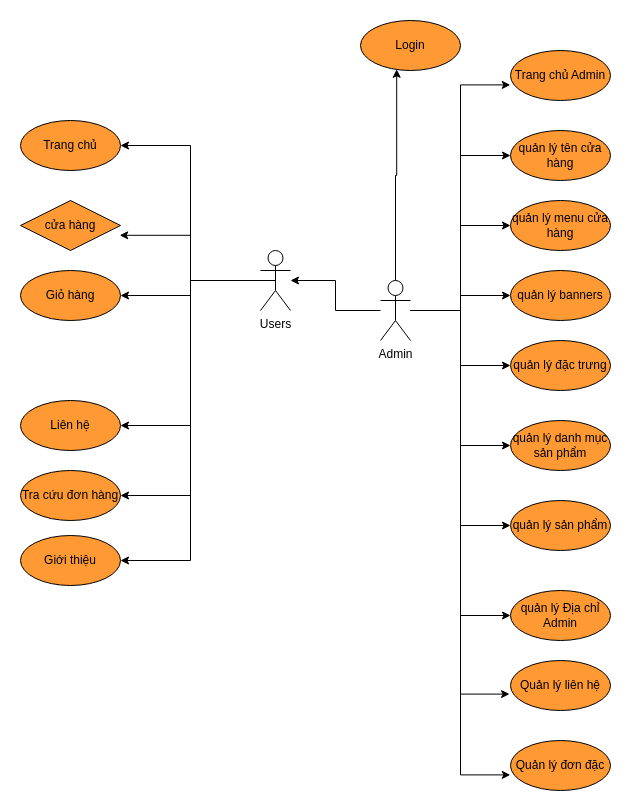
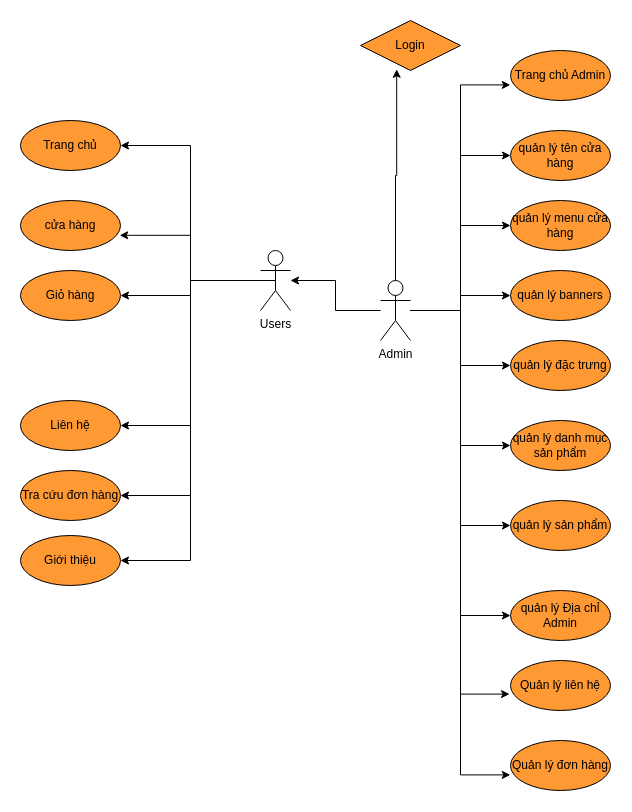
node "Login": shape ellipse -> diamond
node "cửa hàng": shape diamond -> ellipse
node "Quản lý đơn đặc": label "Quản lý đơn đặc" -> "Quản lý đơn hàng"
